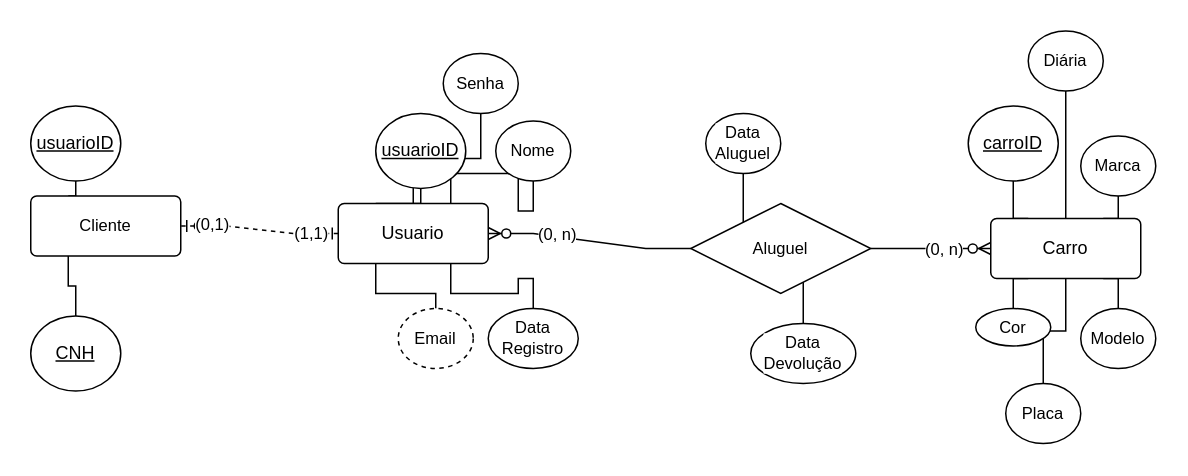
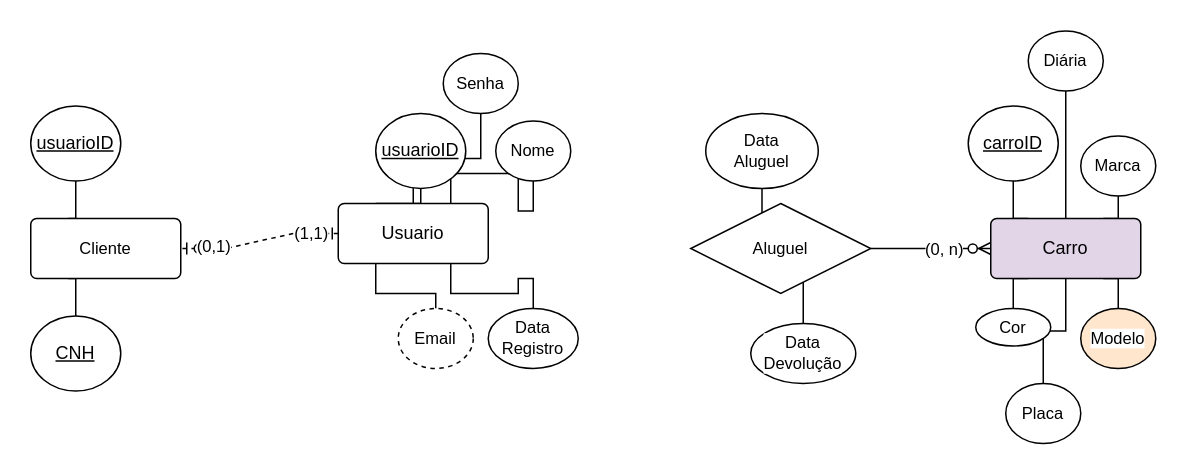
node "Data Aluguel": size 75x60 -> 113x75
node "Cliente": moved (106, 226) -> (106, 248)
edge "Aluguel" -> "Usuario": removed, label "(0, n)"
node "Carro": fillcolor #ffffff -> #e1d5e7
node "Modelo": fillcolor #ffffff -> #ffe6cc
